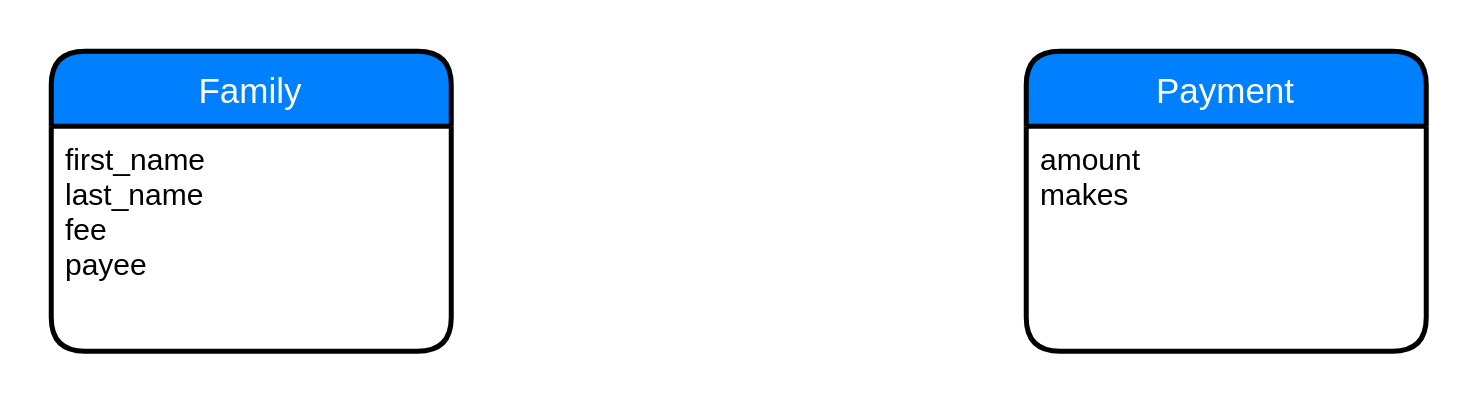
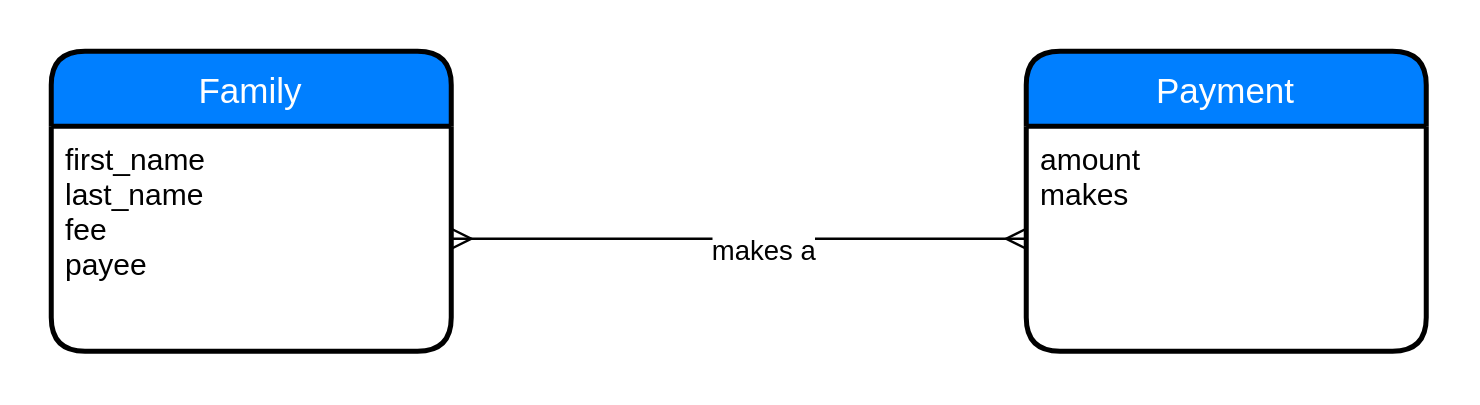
edge "first_name last_name fee payee" -- "amount makes": added, label "makes a"
